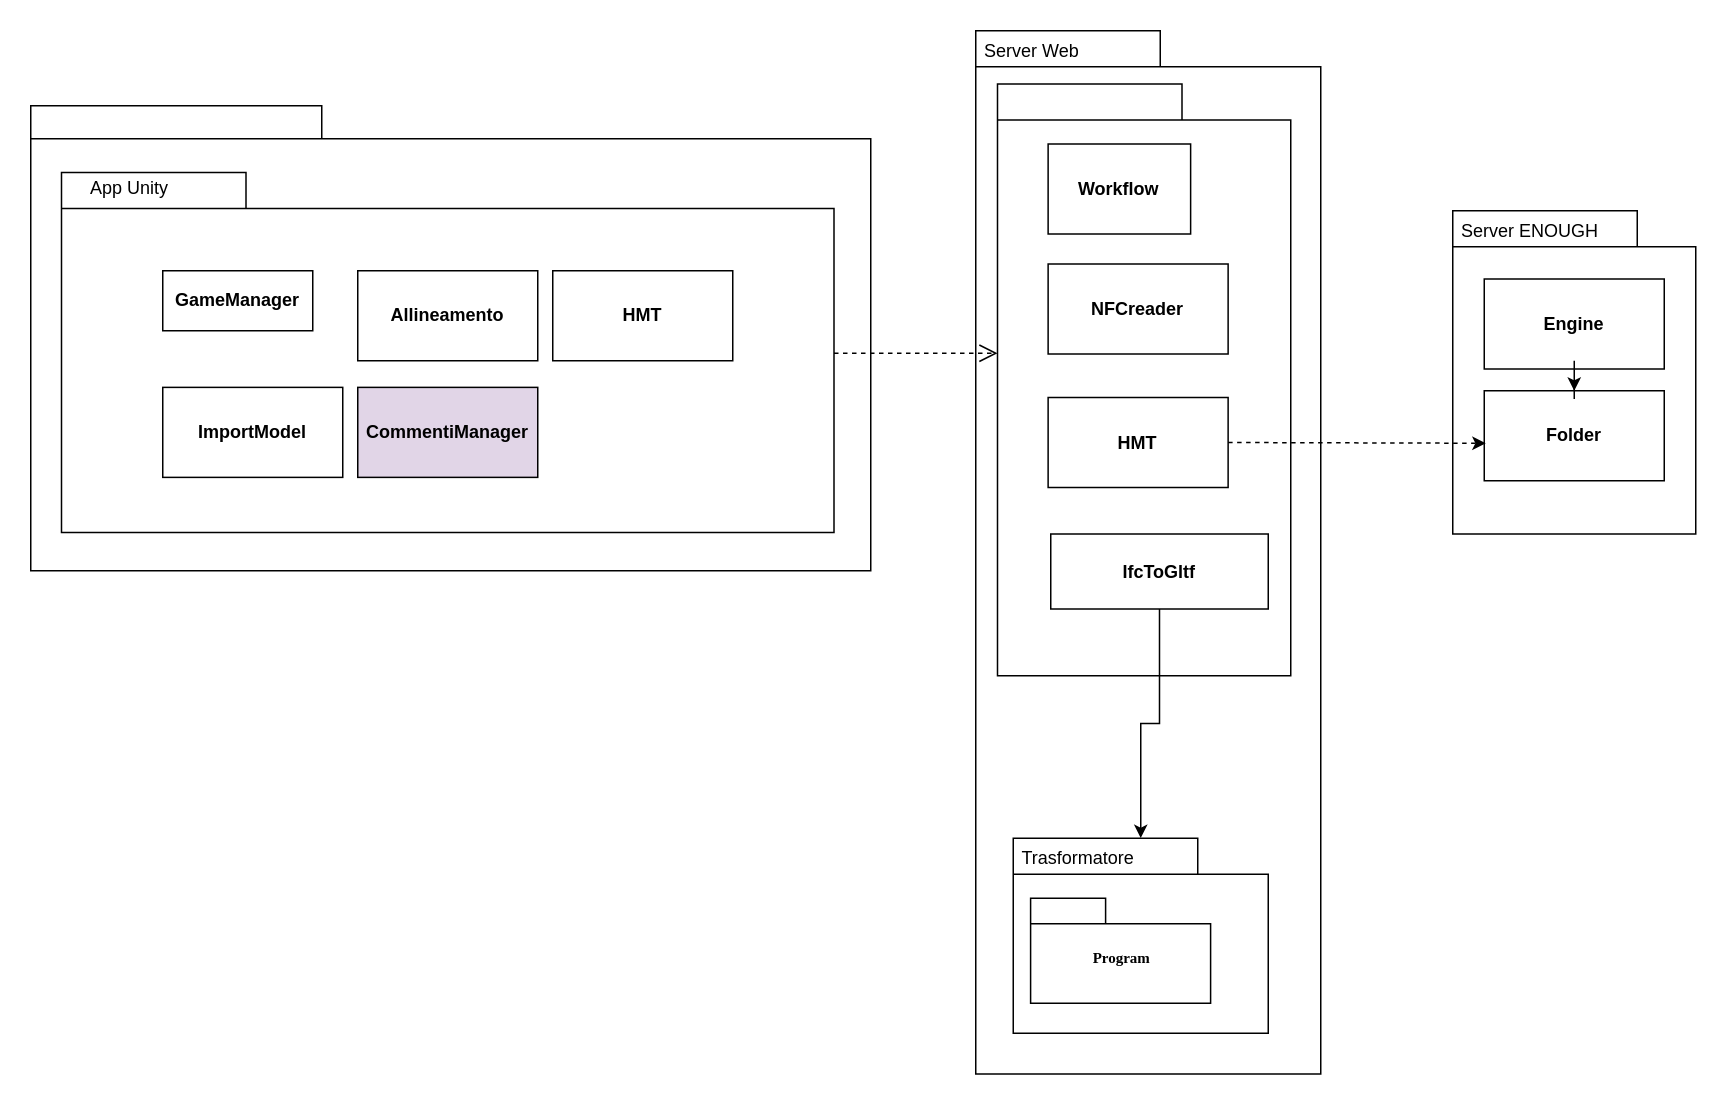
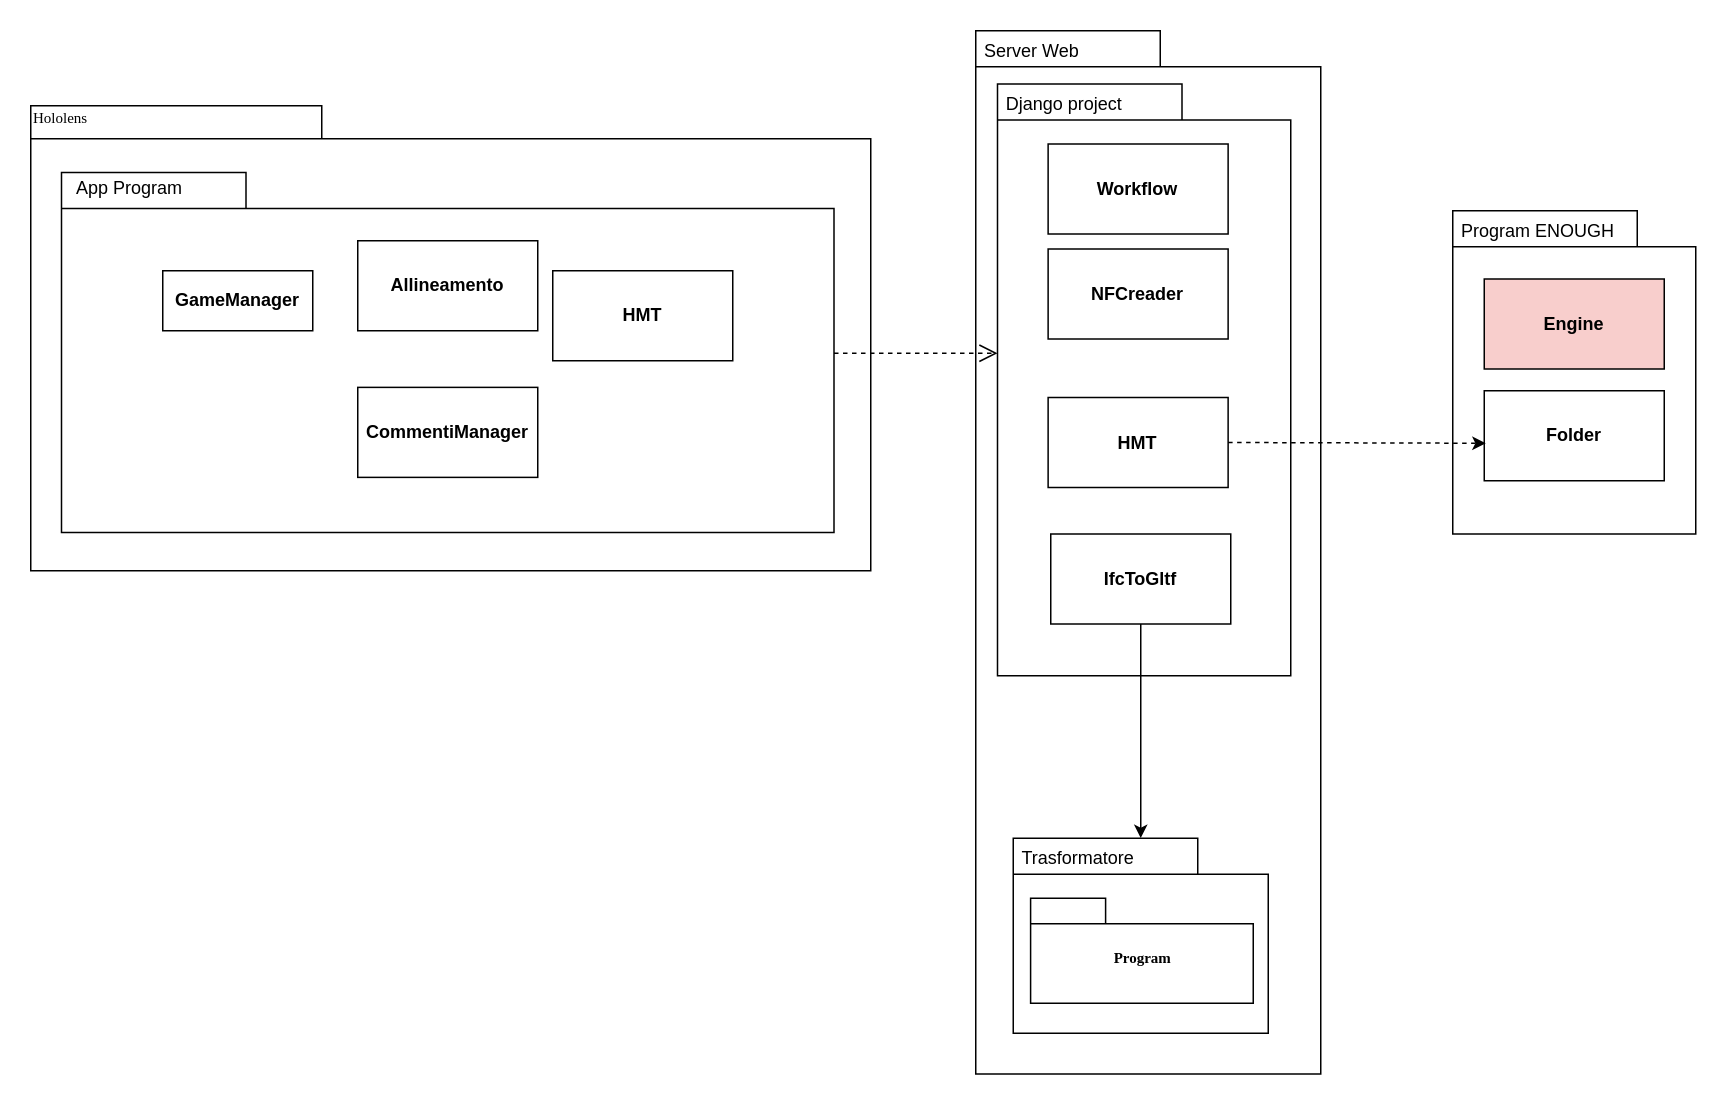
node "Django project": added
node "Hololens": added
node "App Unity": label "App Unity" -> "App Program"
node "Workflow": size 143x90 -> 180x90
node "Server ENOUGH": label "Server ENOUGH" -> "Program ENOUGH"
node "NFCreader": moved (1138, 309) -> (1138, 294)
node "Allineamento": moved (448, 316) -> (448, 286)
node "Engine": fillcolor #ffffff -> #f8cecc
edge "Engine" -> "Folder": removed
node "ImportModel": removed
node "CommentiManager": fillcolor #e1d5e7 -> #ffffff
node "IfcToGltf": size 218x75 -> 180x90
node "Program": size 180x105 -> 223x105
